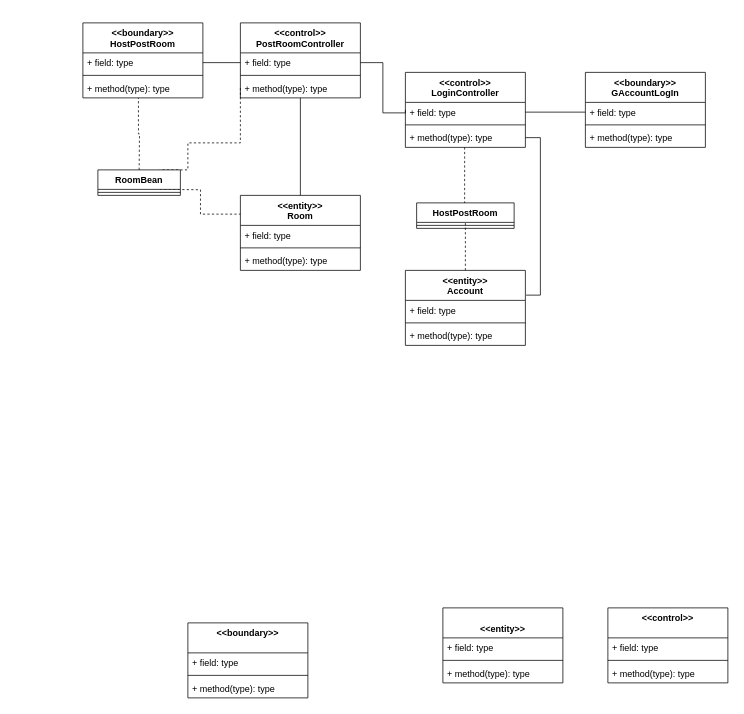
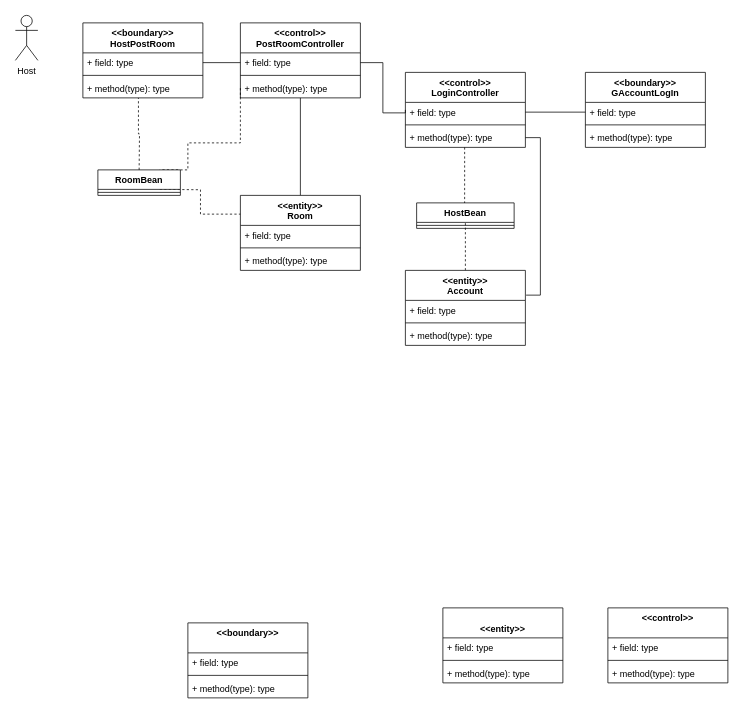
node "Host": added
node "HostPostRoom": label "HostPostRoom" -> "HostBean"
